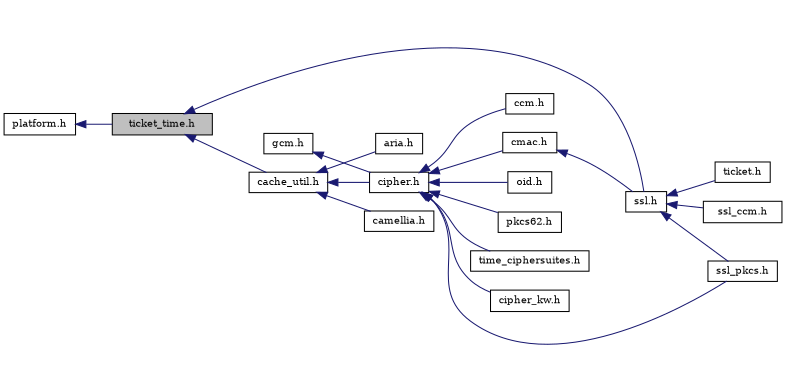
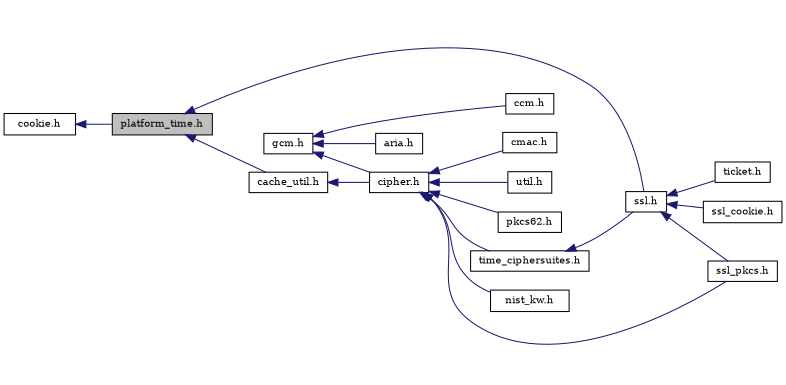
node "platform.h": label "platform.h" -> "cookie.h"
node "ticket_time.h": label "ticket_time.h" -> "platform_time.h"
edge "ccm.h" -> "cipher.h": now "ccm.h" -> "gcm.h"
edge "aria.h" -> "cache_util.h": now "aria.h" -> "gcm.h"
edge "ssl.h" -> "cmac.h": now "ssl.h" -> "time_ciphersuites.h"
node "oid.h": label "oid.h" -> "util.h"
node "ssl_ccm.h": label "ssl_ccm.h" -> "ssl_cookie.h"
node "camellia.h": removed
node "cipher_kw.h": label "cipher_kw.h" -> "nist_kw.h"
